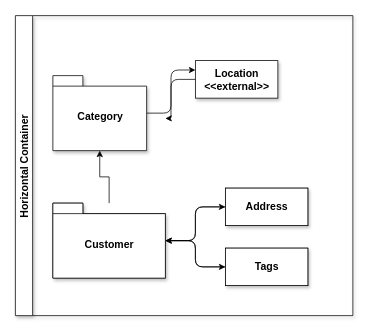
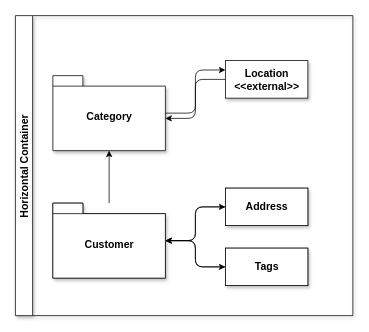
node "Location <<external>>": moved (237, 79) -> (267, 79)
node "Category": size 94x75 -> 113x75
